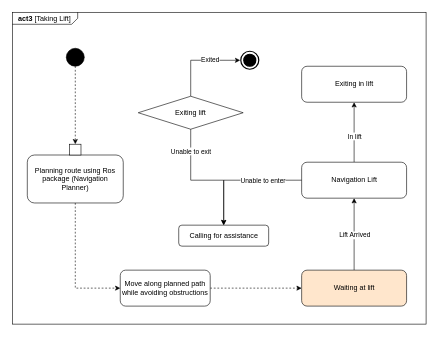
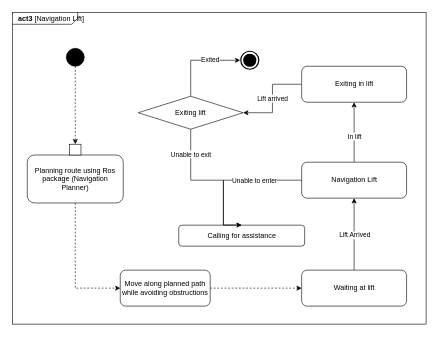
node "act3 [Taking Lift]": label "act3 [Taking Lift]" -> "act3 [Navigation Lift]"
edge "Exiting in lift" -> "Exiting lift": added, label "Lift arrived"
node "Calling for assistance": size 90x21 -> 126x21
node "Waiting at lift": fillcolor #ffe6cc -> #ffffff
